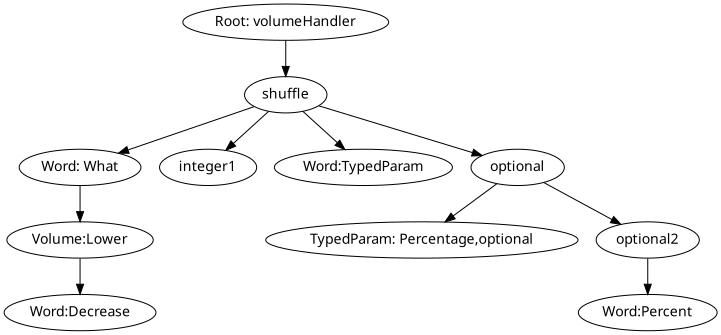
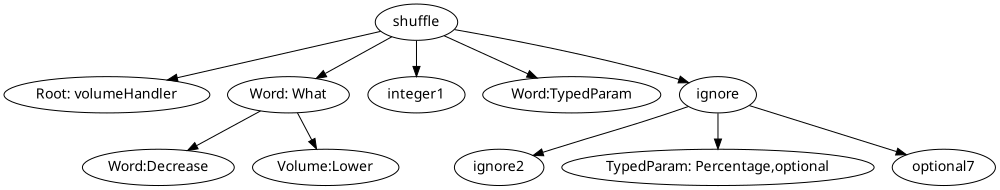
edge "Root: volumeHandler" -> "shuffle": reversed
node "ignore2": added
node "optional": label "optional" -> "ignore"
node "optional2": label "optional2" -> "optional7"
edge "Volume:Lower" -> "Word:Decrease": now "Word: What" -> "Word:Decrease"
node "Word:Percent": removed
